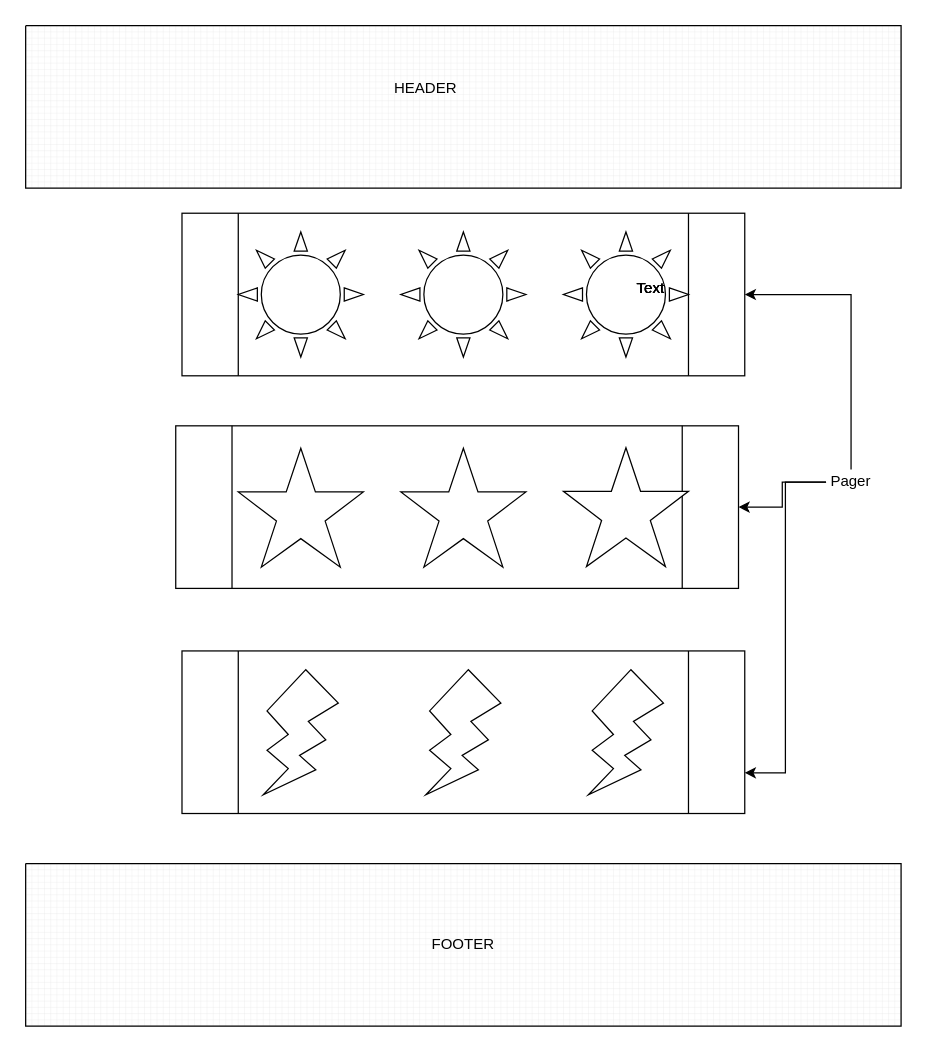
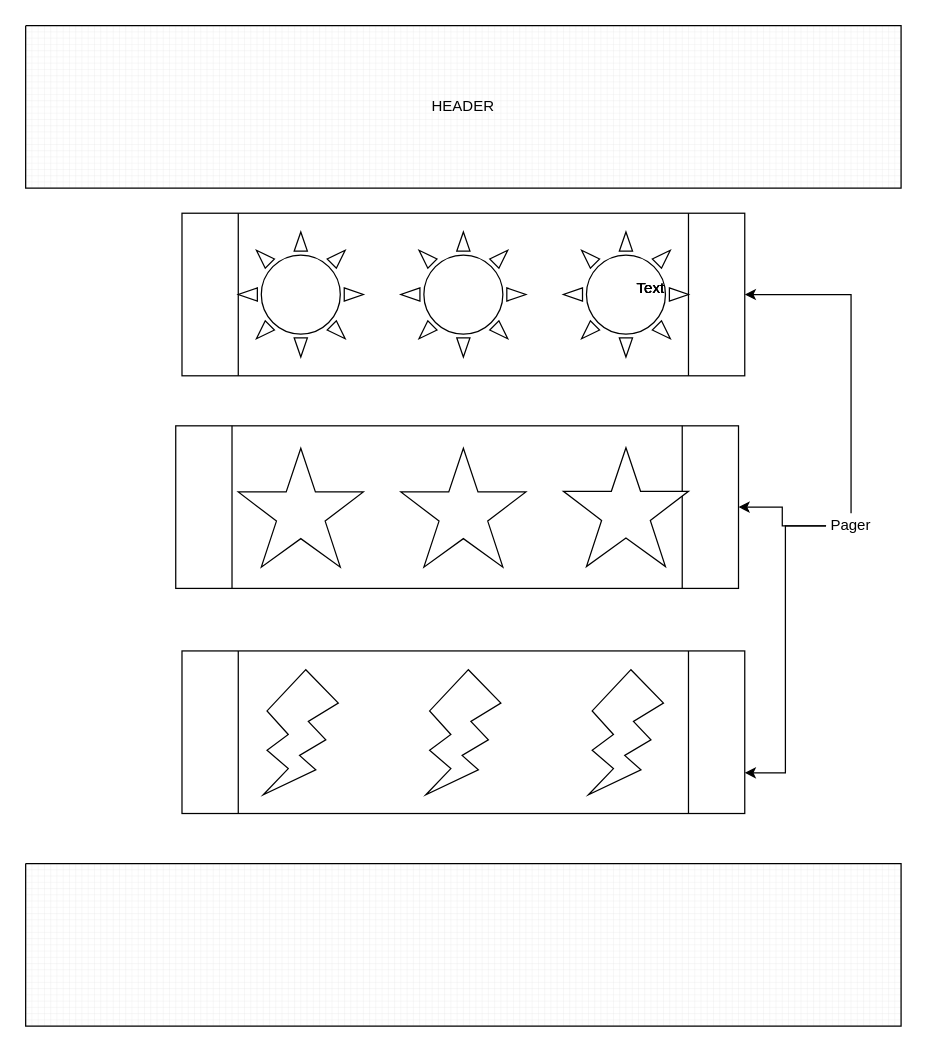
node "HEADER": moved (426, 88) -> (463, 107)
node "Pager": moved (851, 482) -> (851, 526)
node "FOOTER": removed
